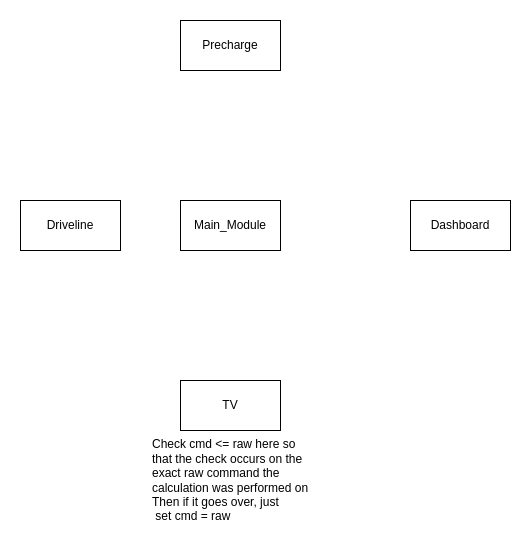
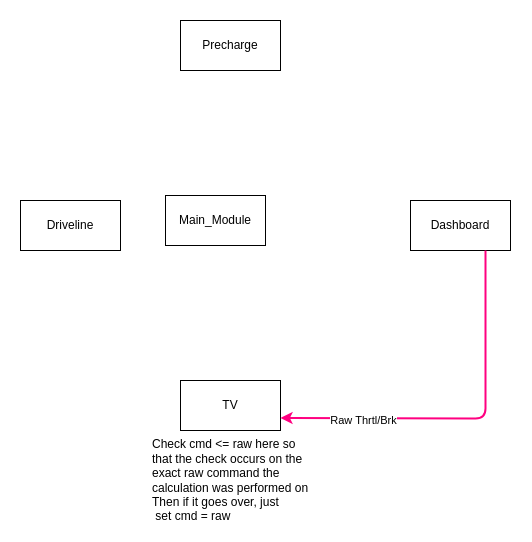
node "Main_Module": moved (231, 226) -> (216, 221)
edge "Dashboard" -> "TV": added, label "Raw Thrtl/Brk"
